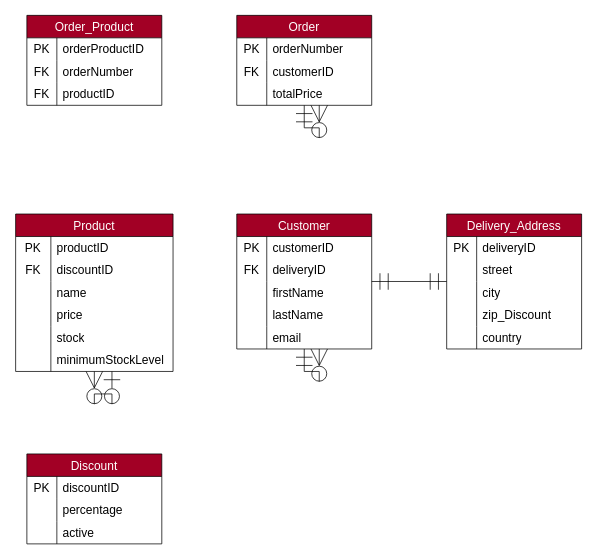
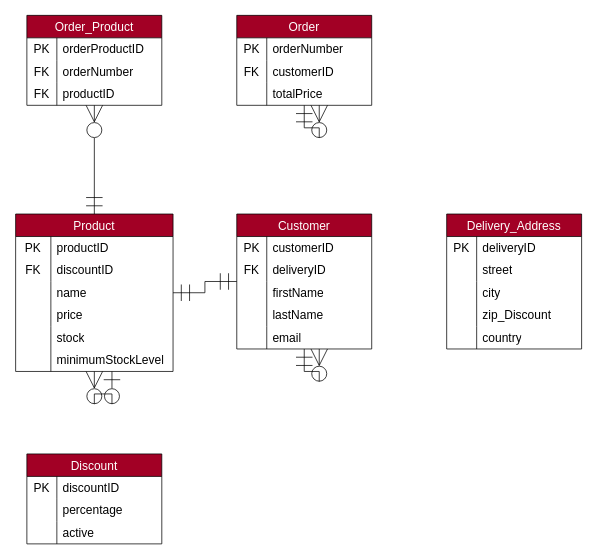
edge "Order_Product" -- "Product": added
edge "Customer" -- "Delivery_Address": now "Customer" -- "name"
